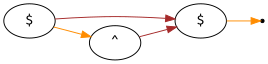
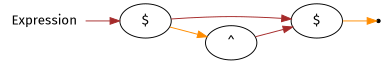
node "Expression": added
